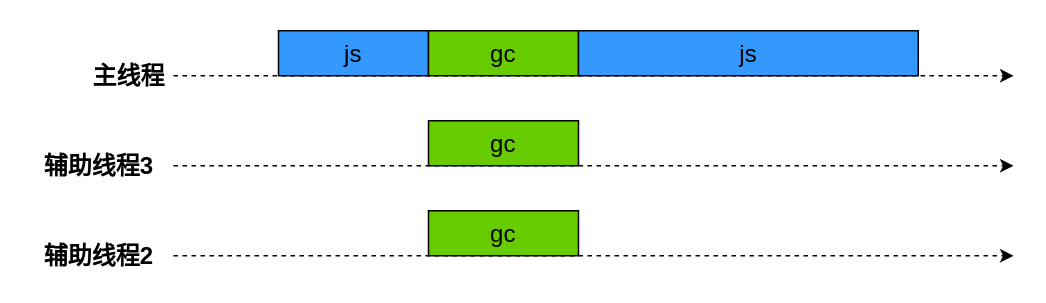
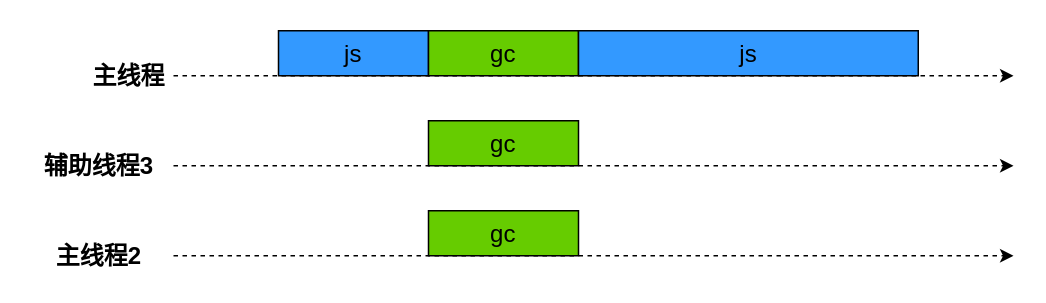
node "辅助线程2": label "辅助线程2" -> "主线程2"
